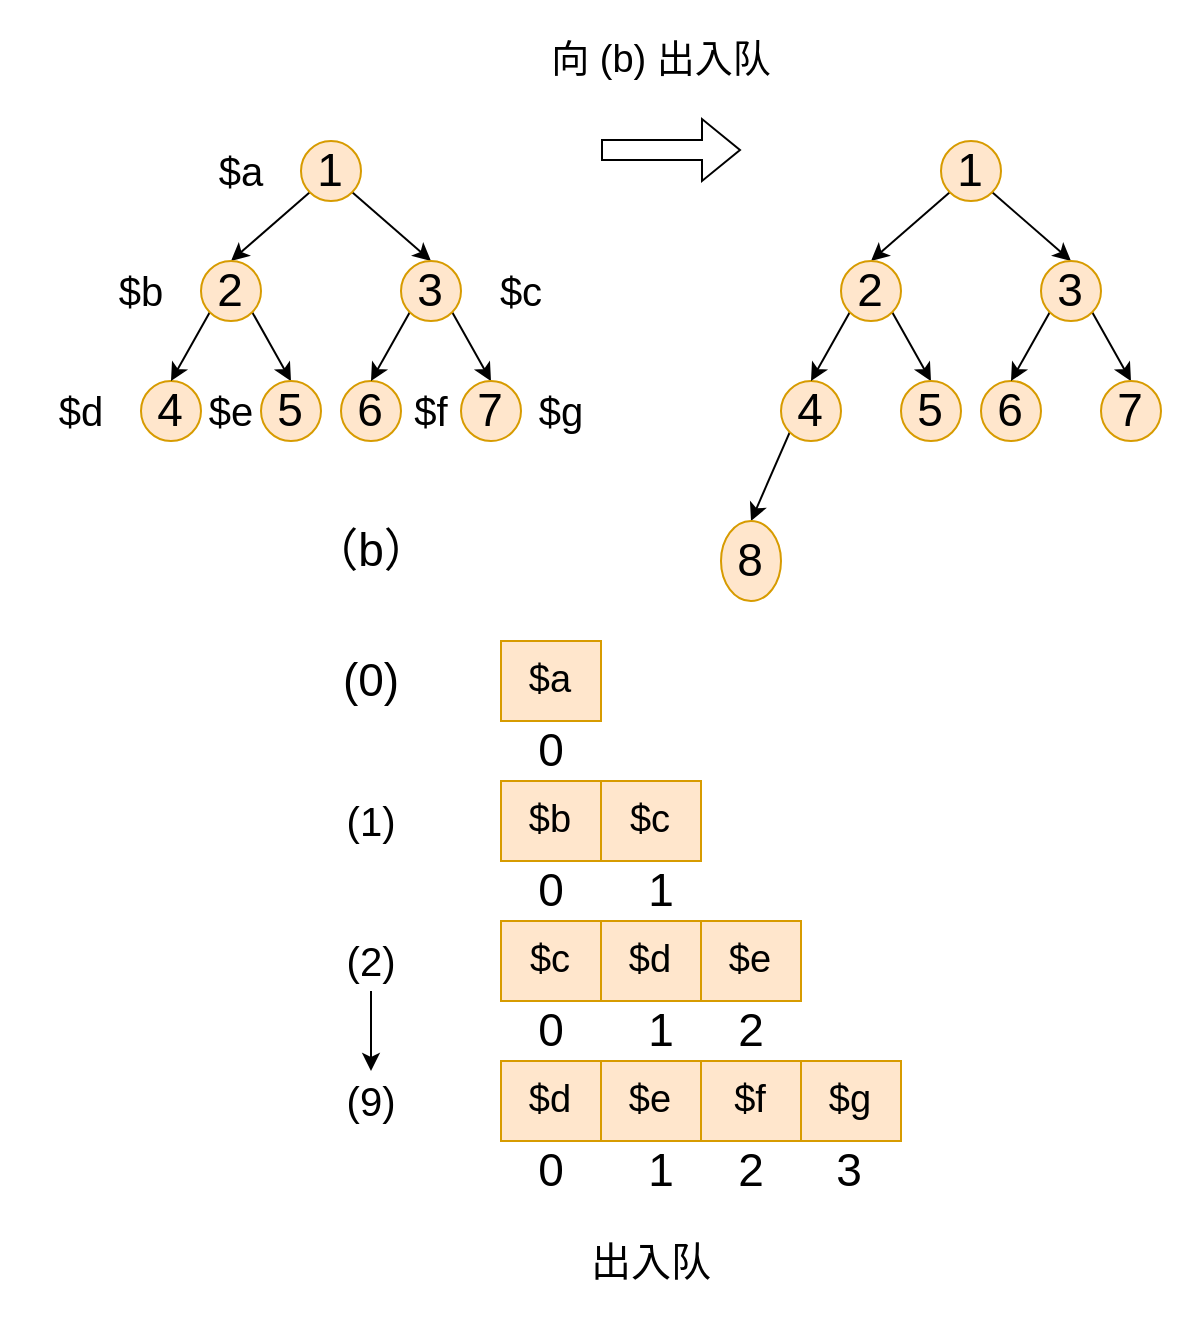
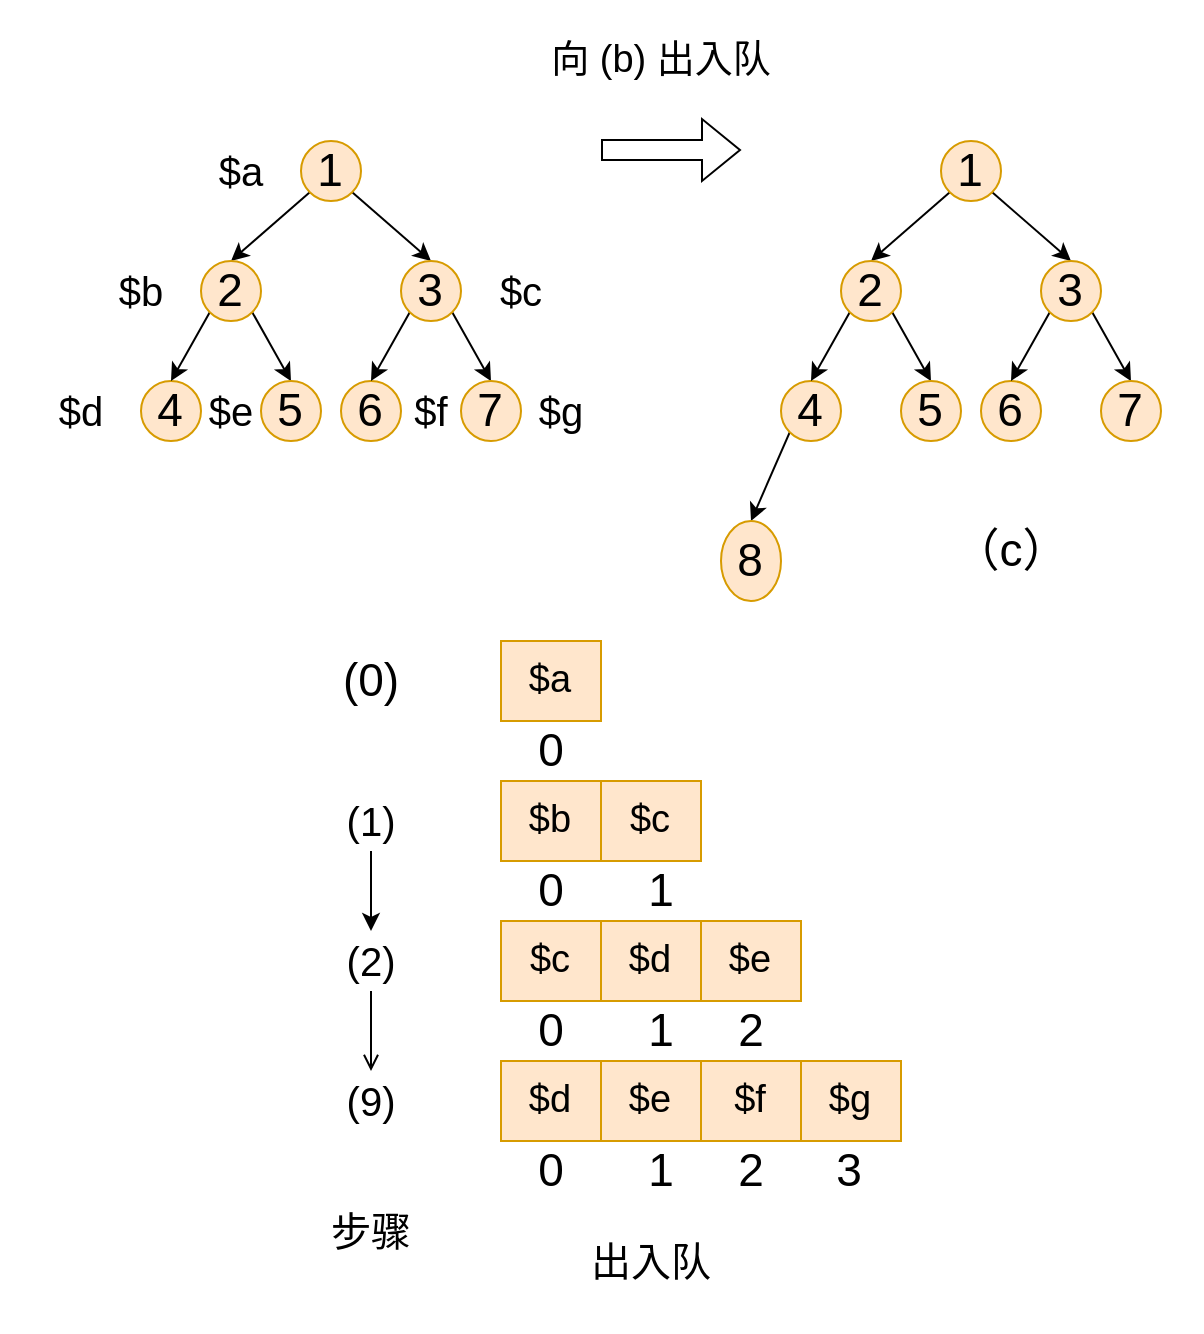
node "（b）": removed
node "（c）": added
edge "(1)" -> "(2)": added
edge "(2)" -> "(9)": arrowhead classic -> open
node "步骤": added
